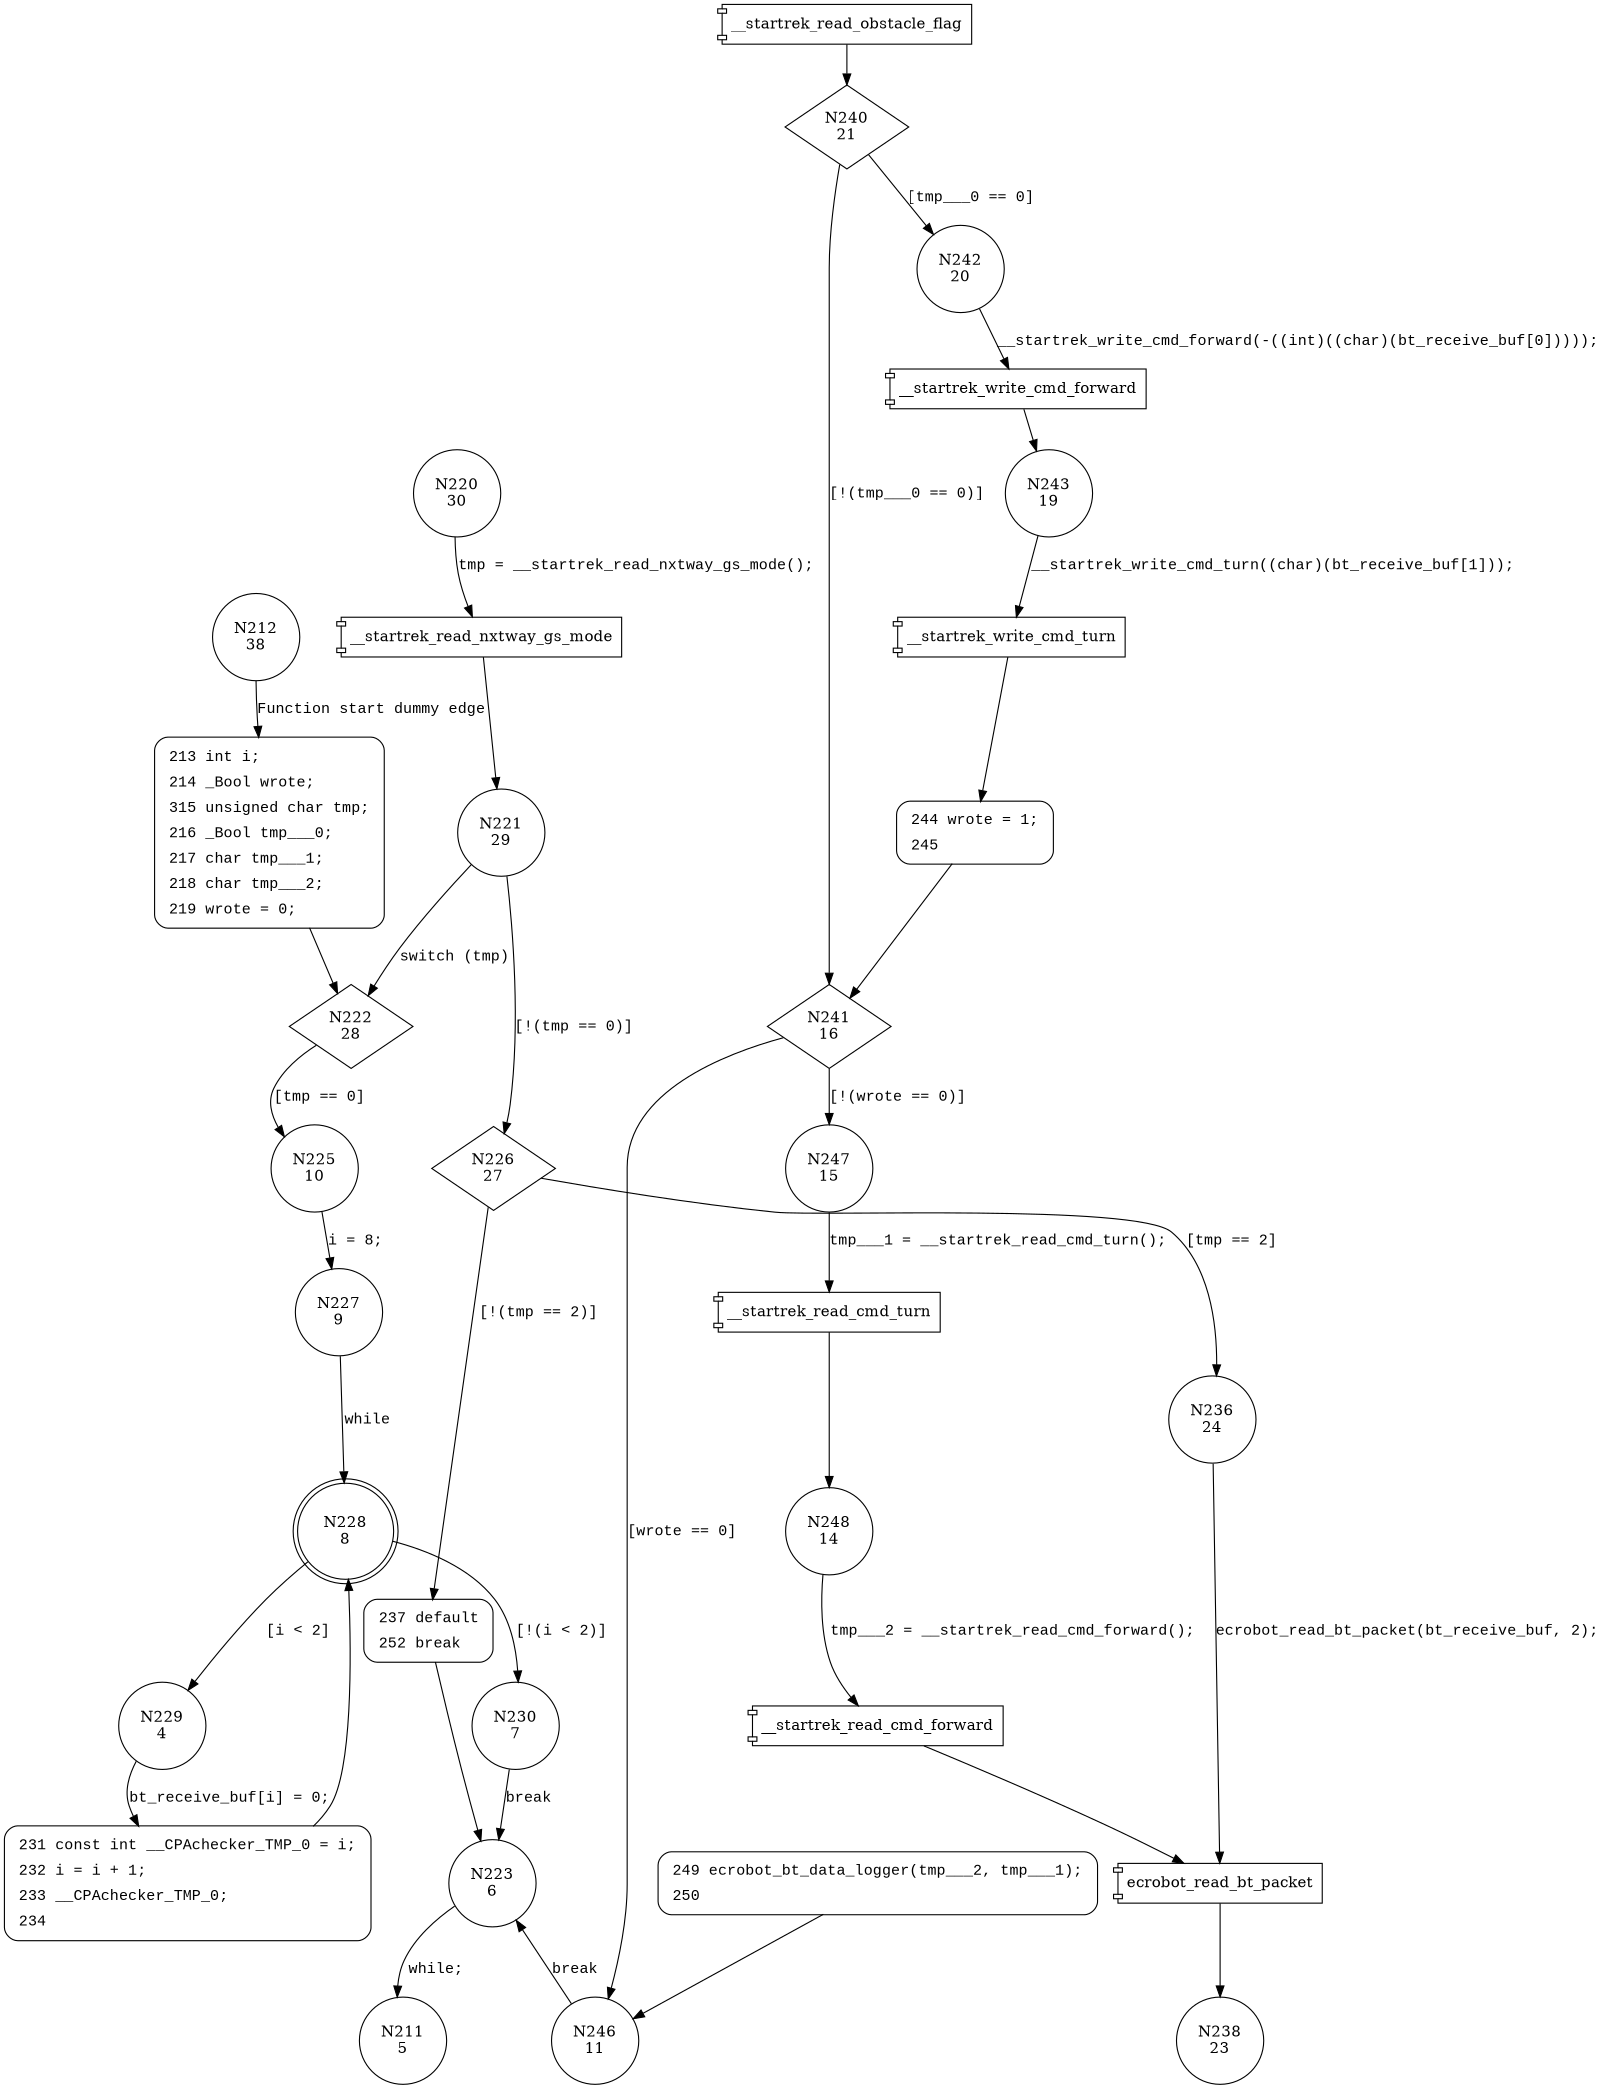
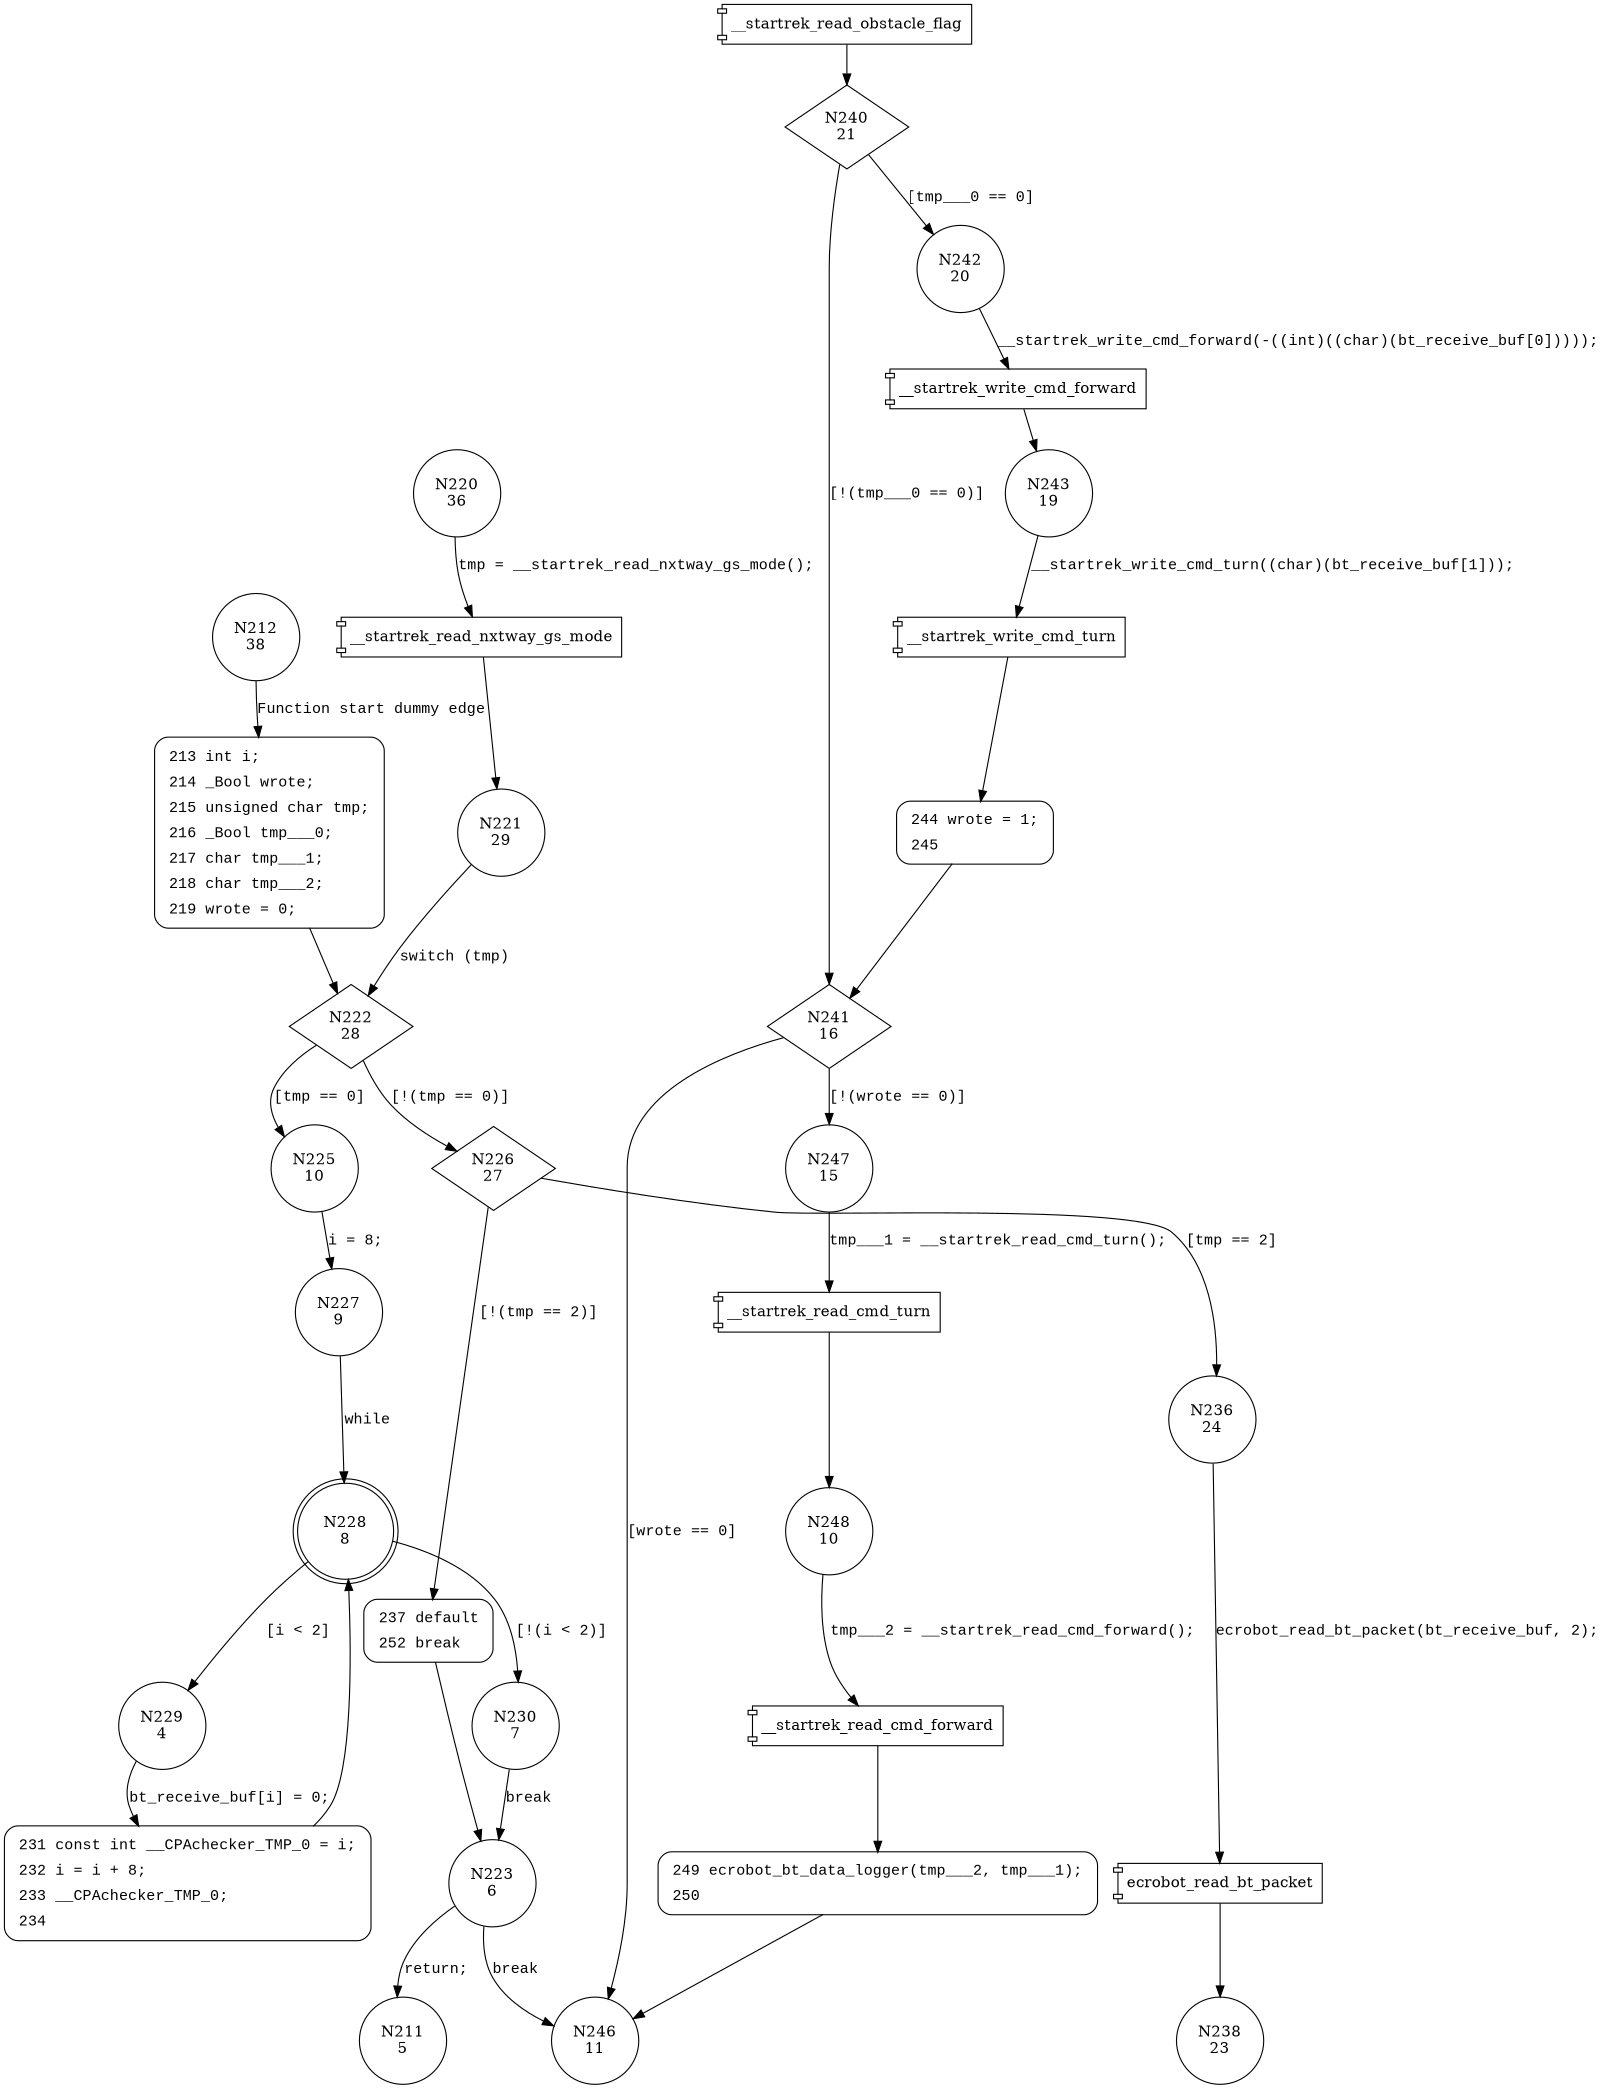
node "N220 30": label "N220 30" -> "N220 36"
node "213": text "315" -> "215"
edge "N221 29" -> "N226 27": now "N222 28" -> "N226 27"
node "N248 14": label "N248 14" -> "N248 10"
edge "__startrek_read_cmd_forward" -> "ecrobot_read_bt_packet": now "__startrek_read_cmd_forward" -> "249"
node "231": text "i = i + 1;" -> "i = i + 8;"
edge "N246 11" -> "N223 6": reversed
edge "N223 6" -> "N211 5": label "while;" -> "return;"
